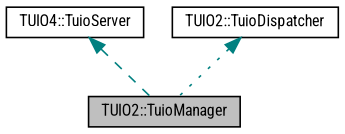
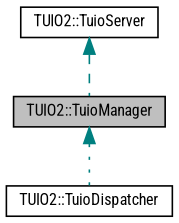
node "TUIO4::TuioServer": label "TUIO4::TuioServer" -> "TUIO2::TuioServer"
edge "TUIO2::TuioManager" -> "TUIO2::TuioDispatcher": reversed
